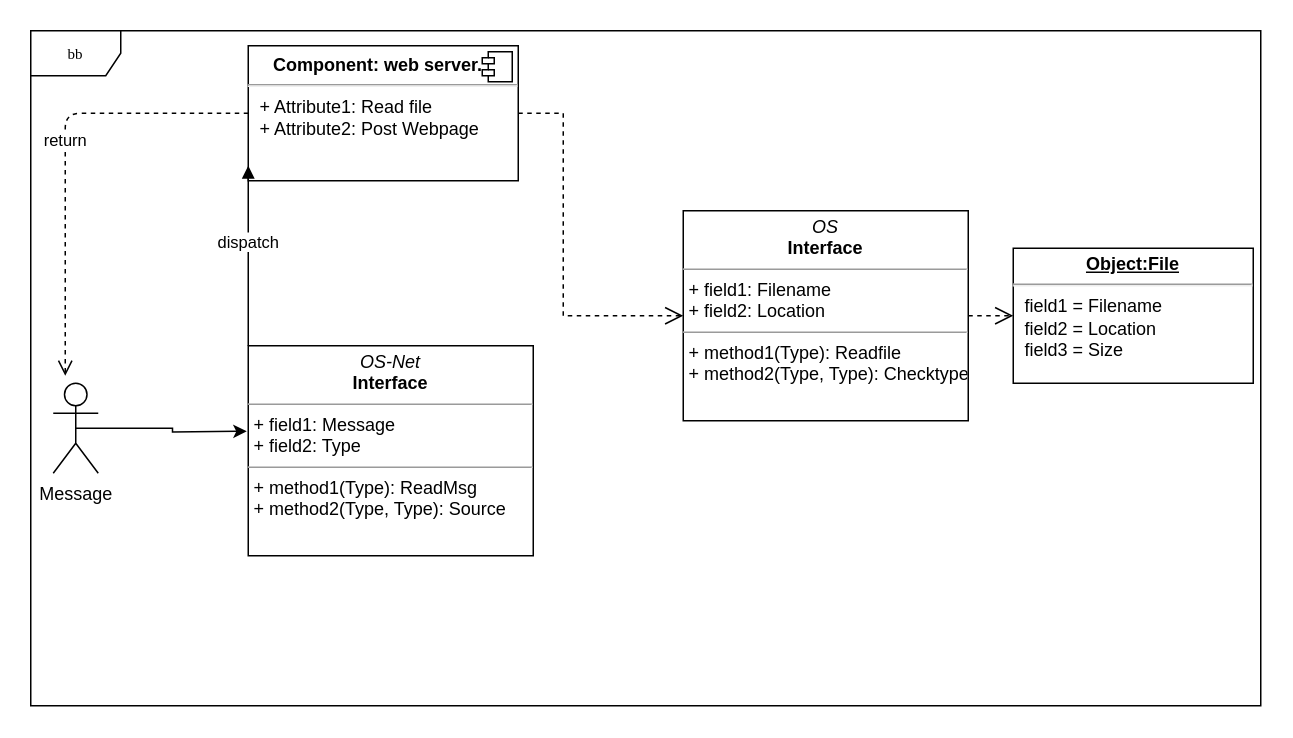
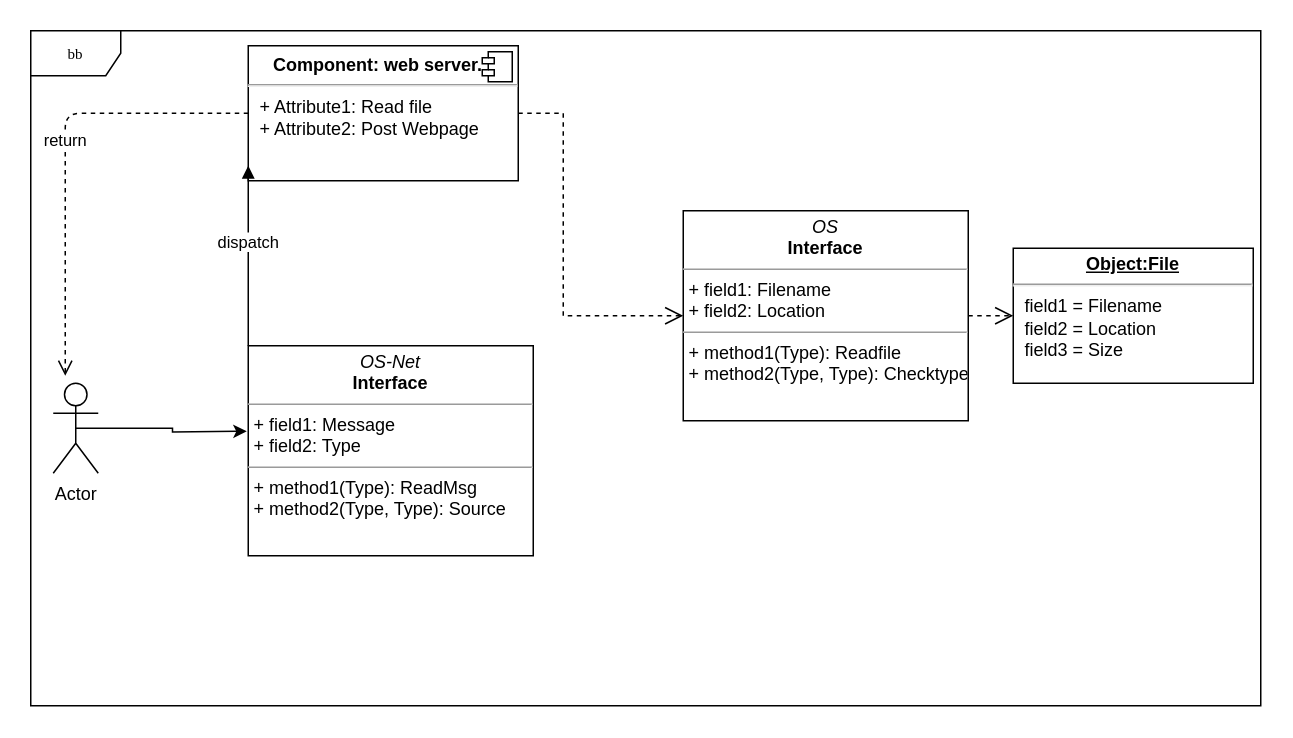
node "Message": label "Message" -> "Actor"
